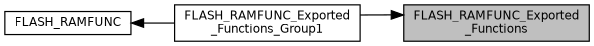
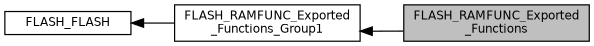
edge "FLASH_RAMFUNC_Exported _Functions_Group1" -> "FLASH_RAMFUNC_Exported _Functions": reversed
node "FLASH_RAMFUNC": label "FLASH_RAMFUNC" -> "FLASH_FLASH"
